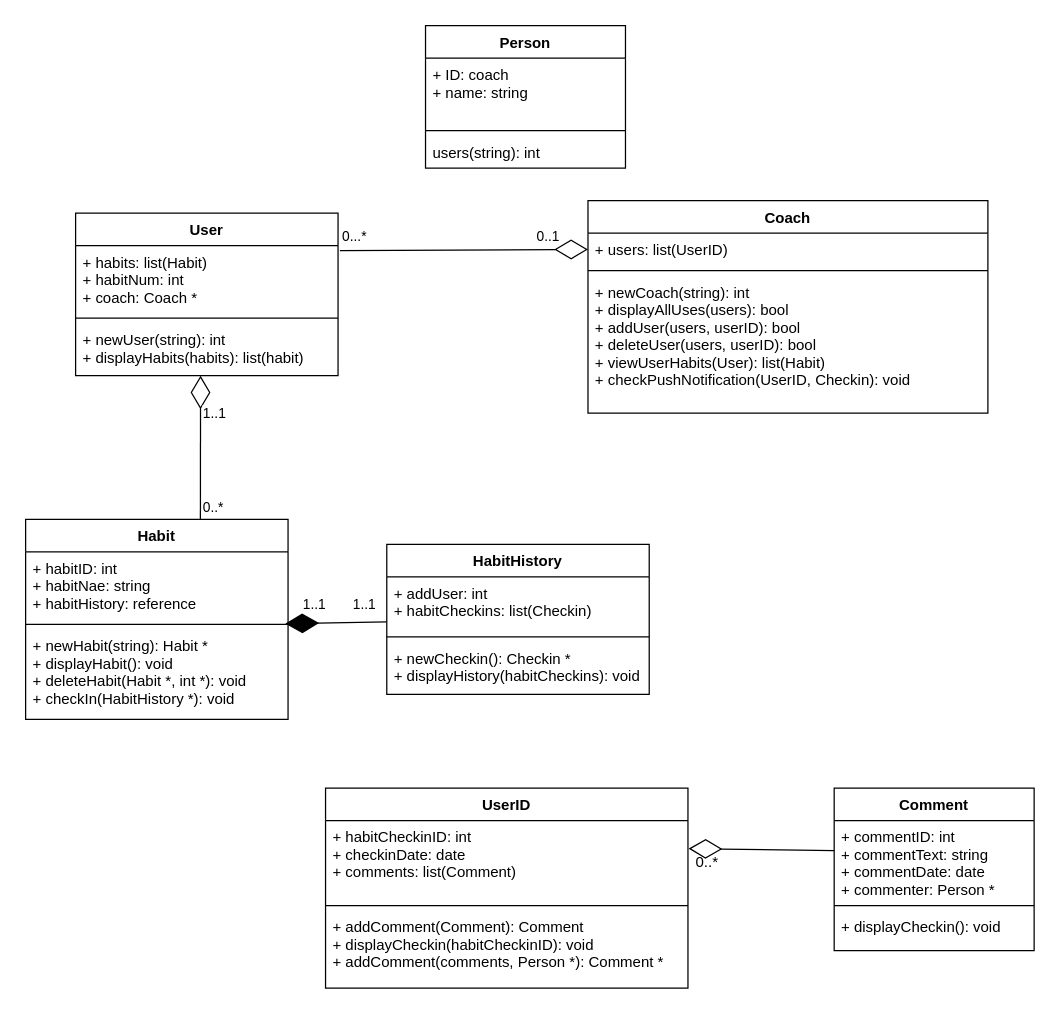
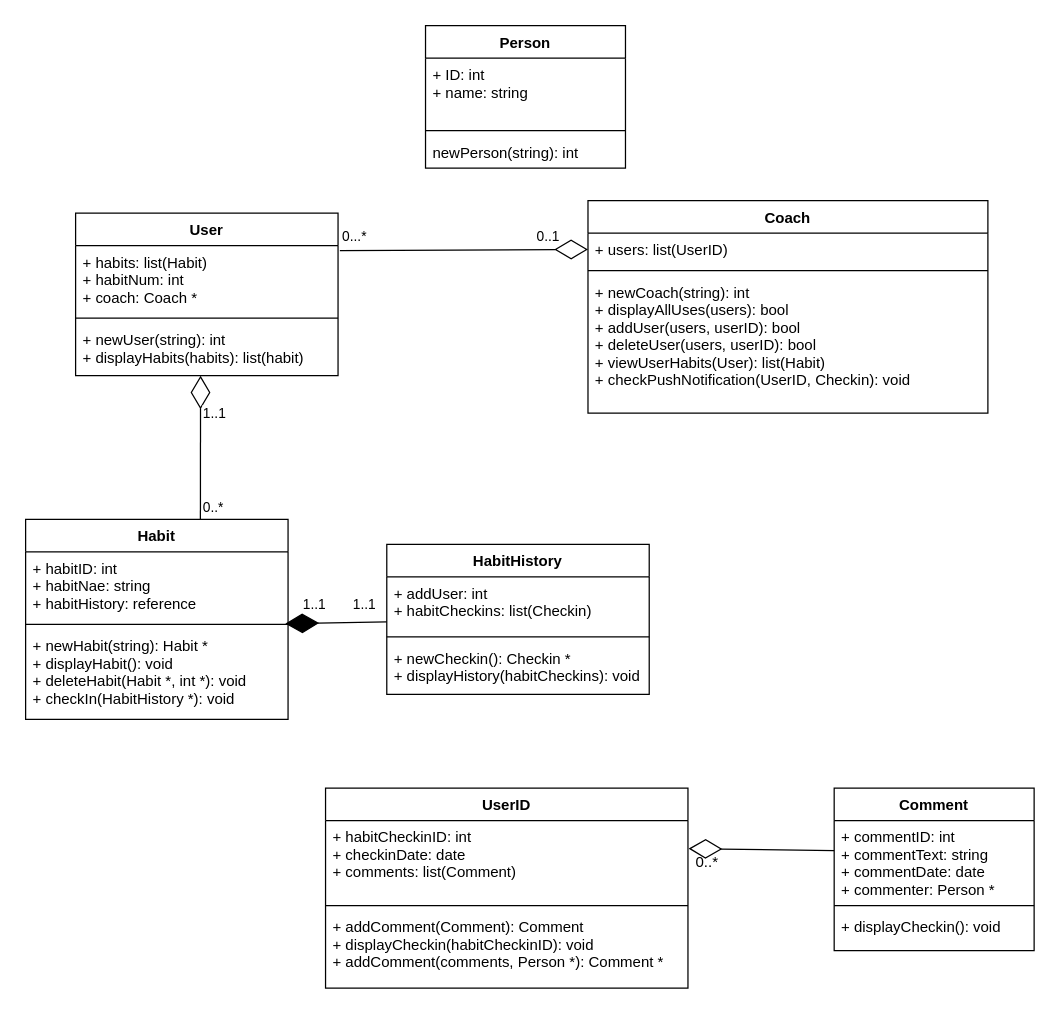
node "+ ID: coach + name: string": label "+ ID: coach + name: string" -> "+ ID: int + name: string"
node "users(string): int": label "users(string): int" -> "newPerson(string): int"
